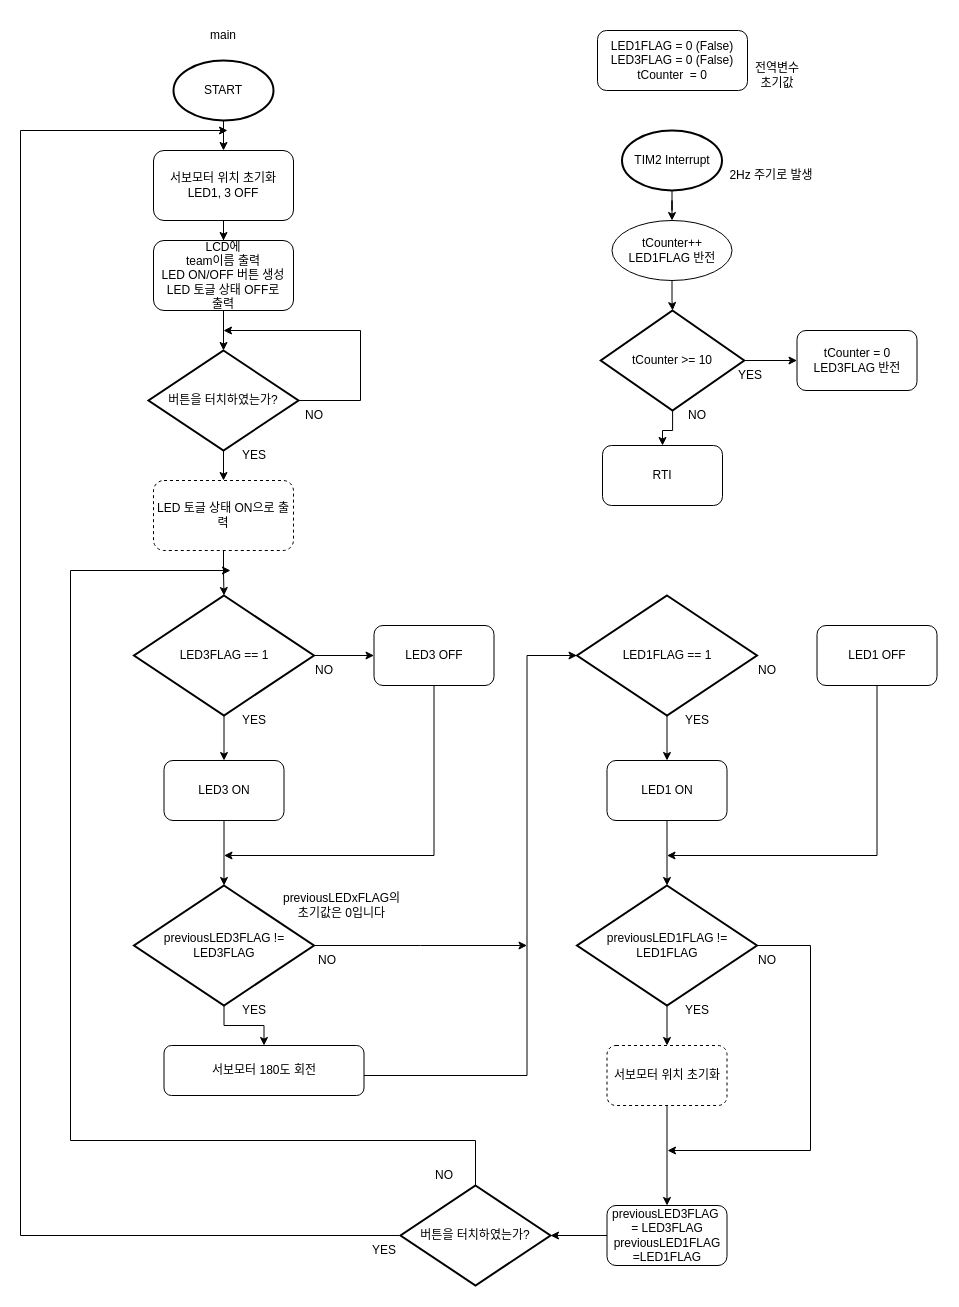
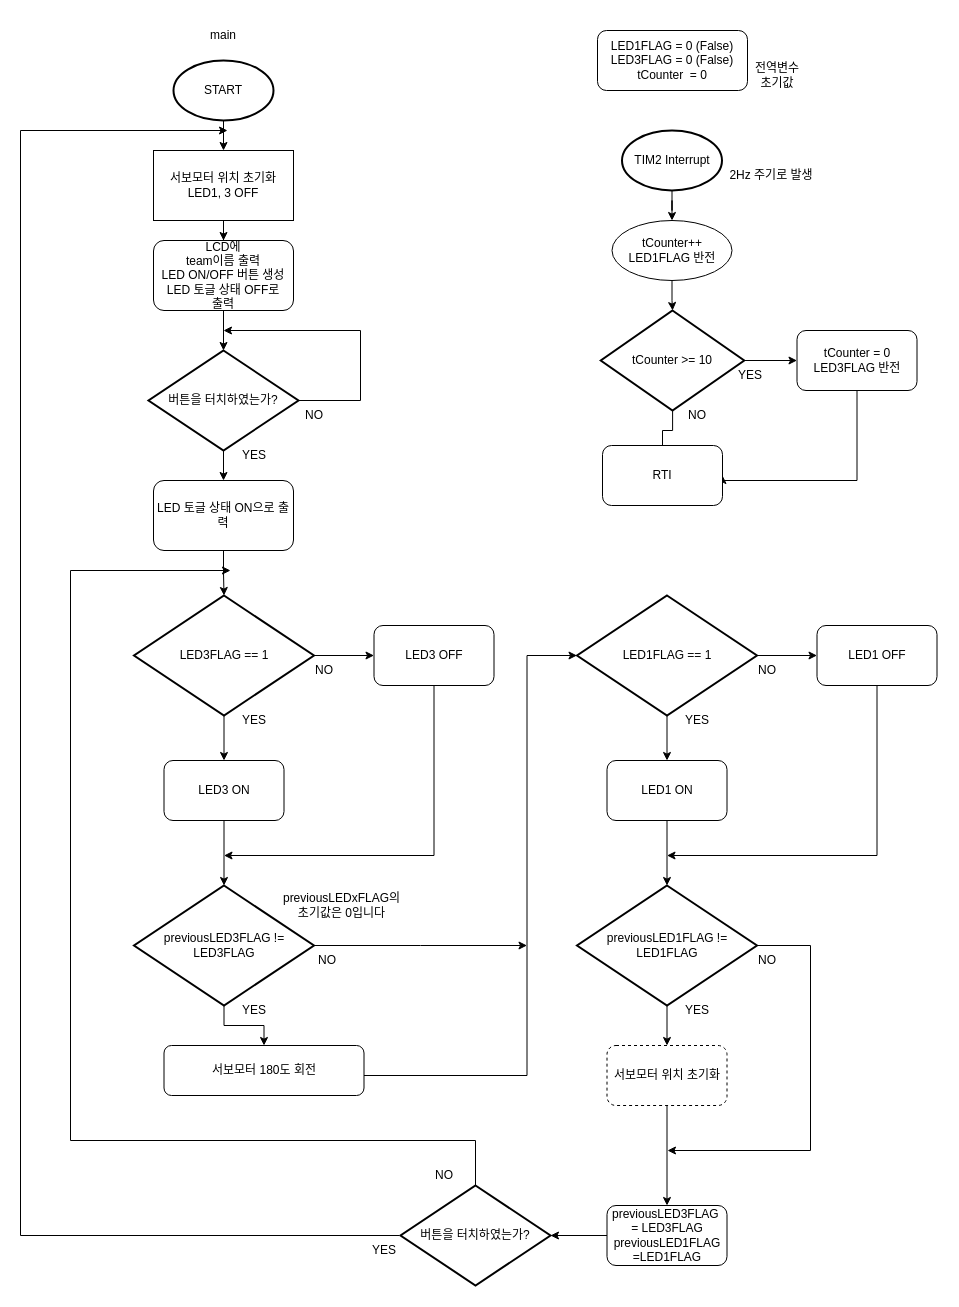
node "서보모터 위치 초기화 LED1, 3 OFF": shape rounded rectangle -> rectangle
edge "tCounter >= 10" -> "RTI": arrowhead classic -> none
edge "tCounter = 0 LED3FLAG 반전" -> "RTI": added
node "LED 토글 상태 ON으로 출력": style dashed -> solid
edge "LED1FLAG == 1" -> "LED1 OFF": added
